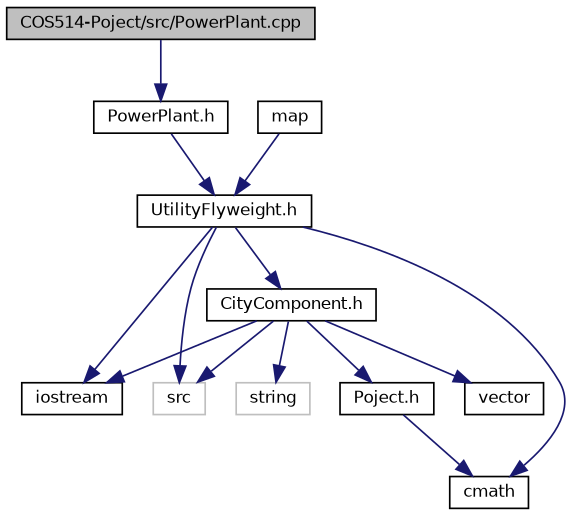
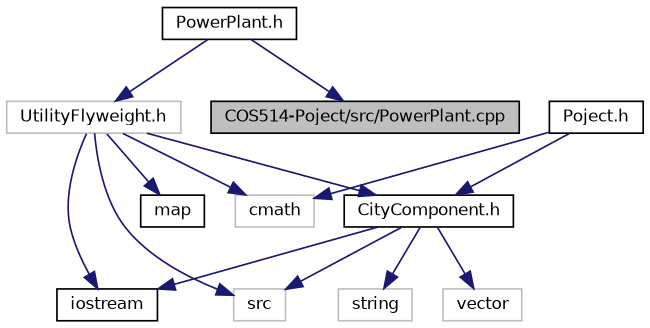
edge "COS514-Poject/src/PowerPlant.cpp" -> "PowerPlant.h": reversed
edge "map" -> "UtilityFlyweight.h": reversed
node "UtilityFlyweight.h": color black -> grey75
edge "CityComponent.h" -> "Poject.h": reversed
node "vector": color black -> grey75
node "cmath": color black -> grey75
